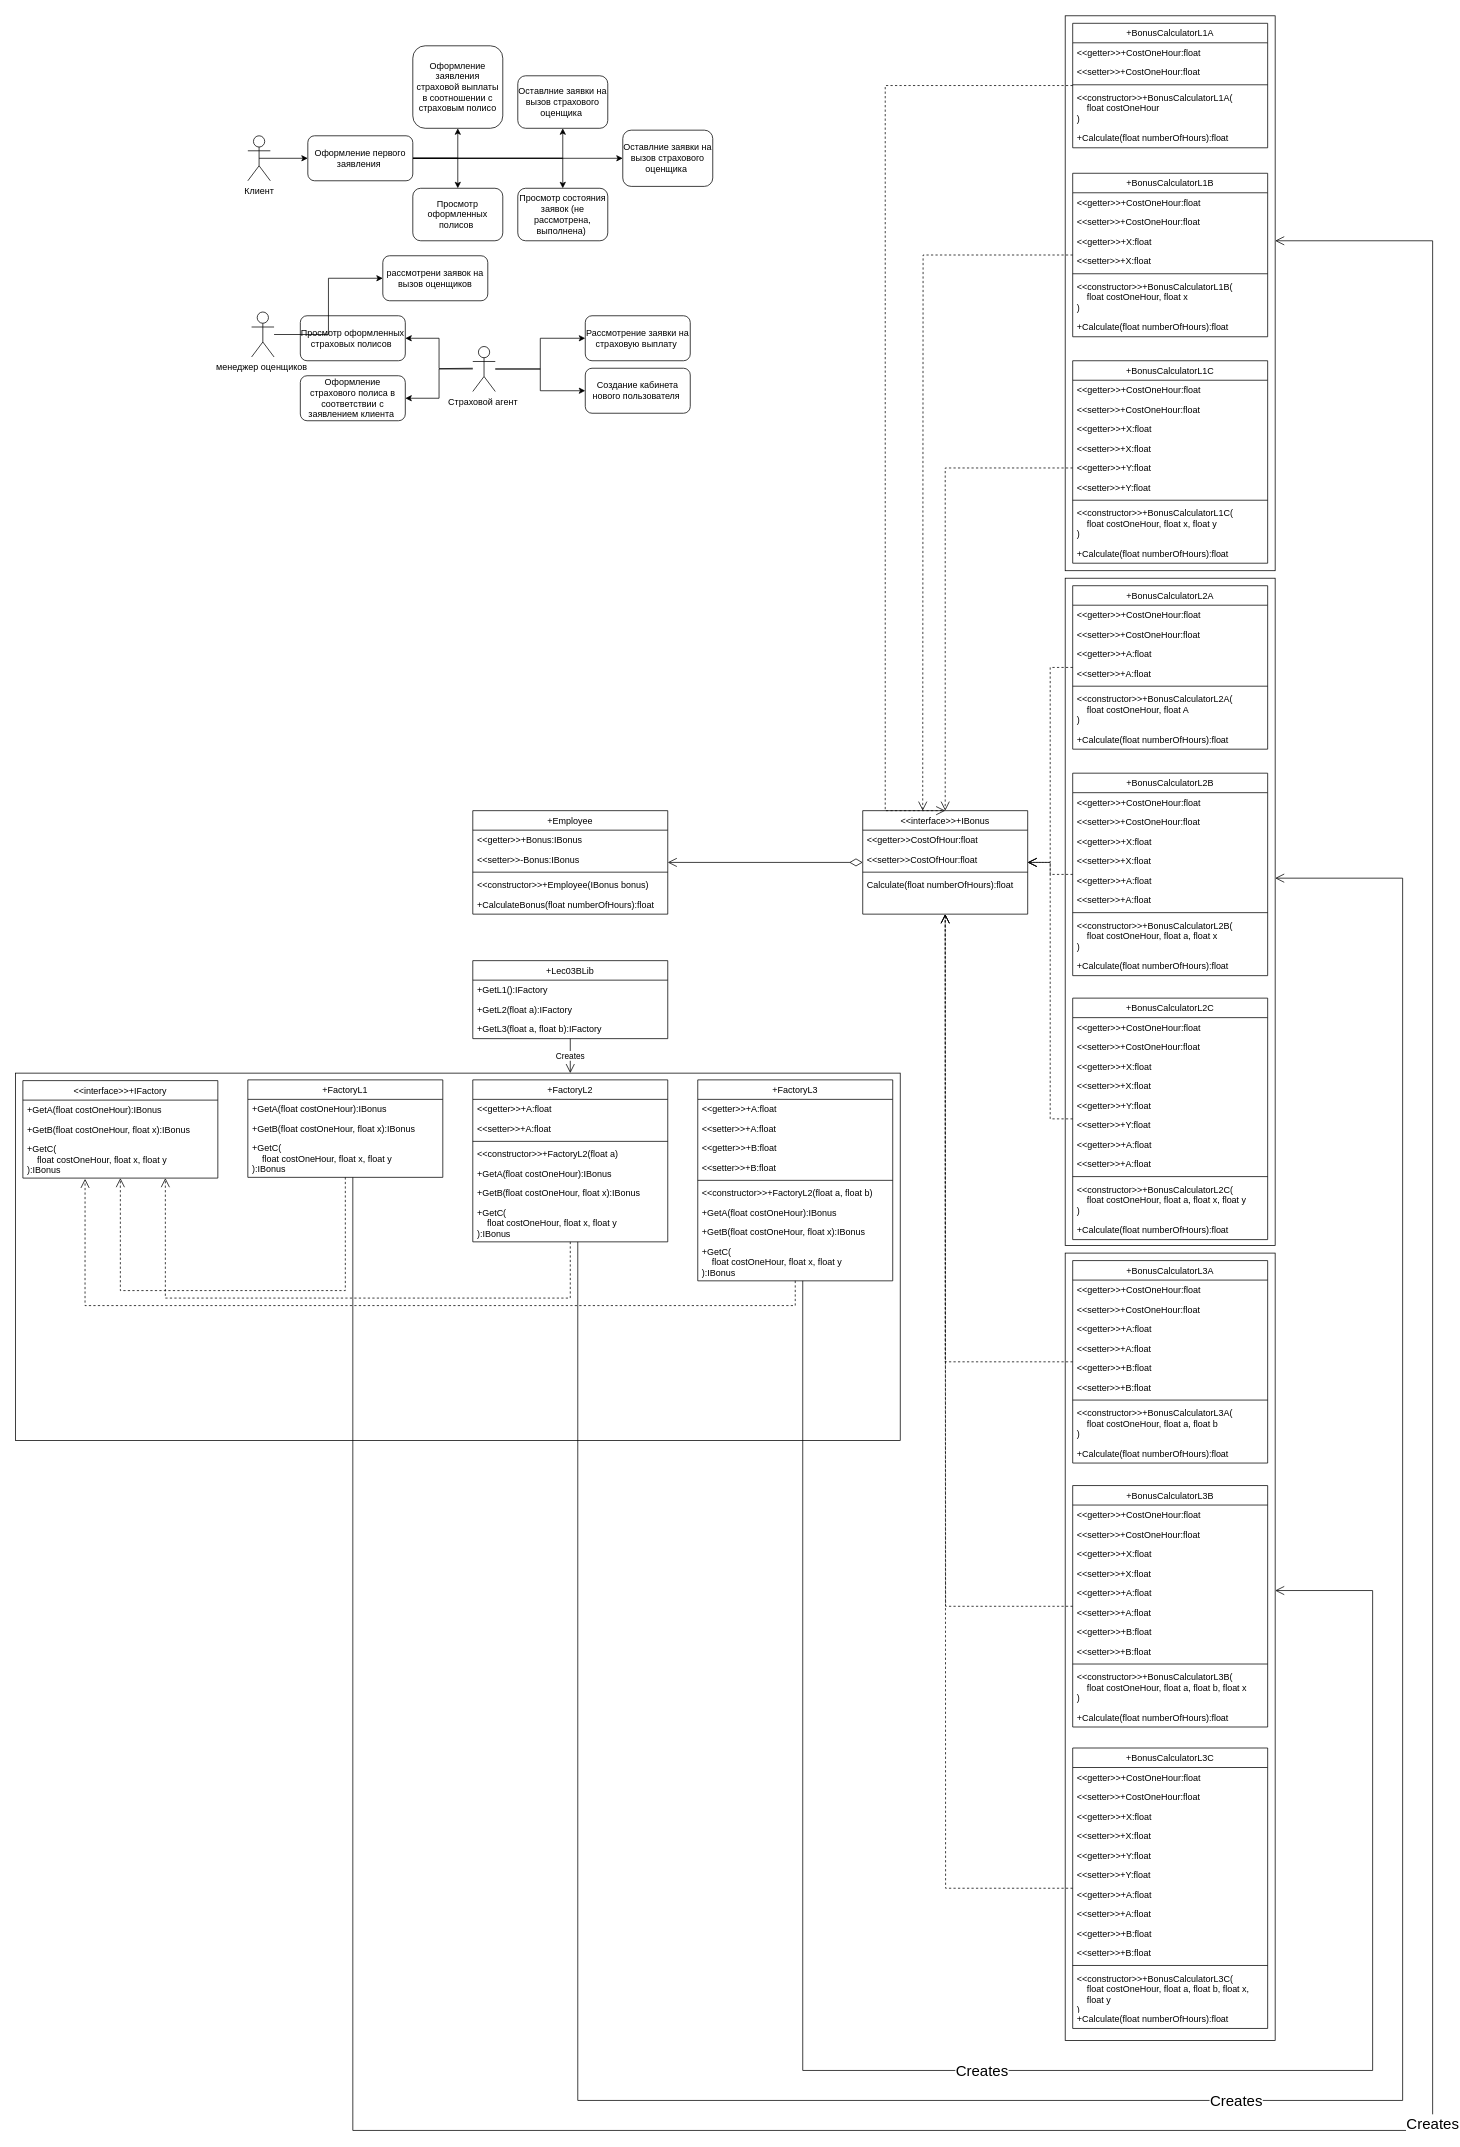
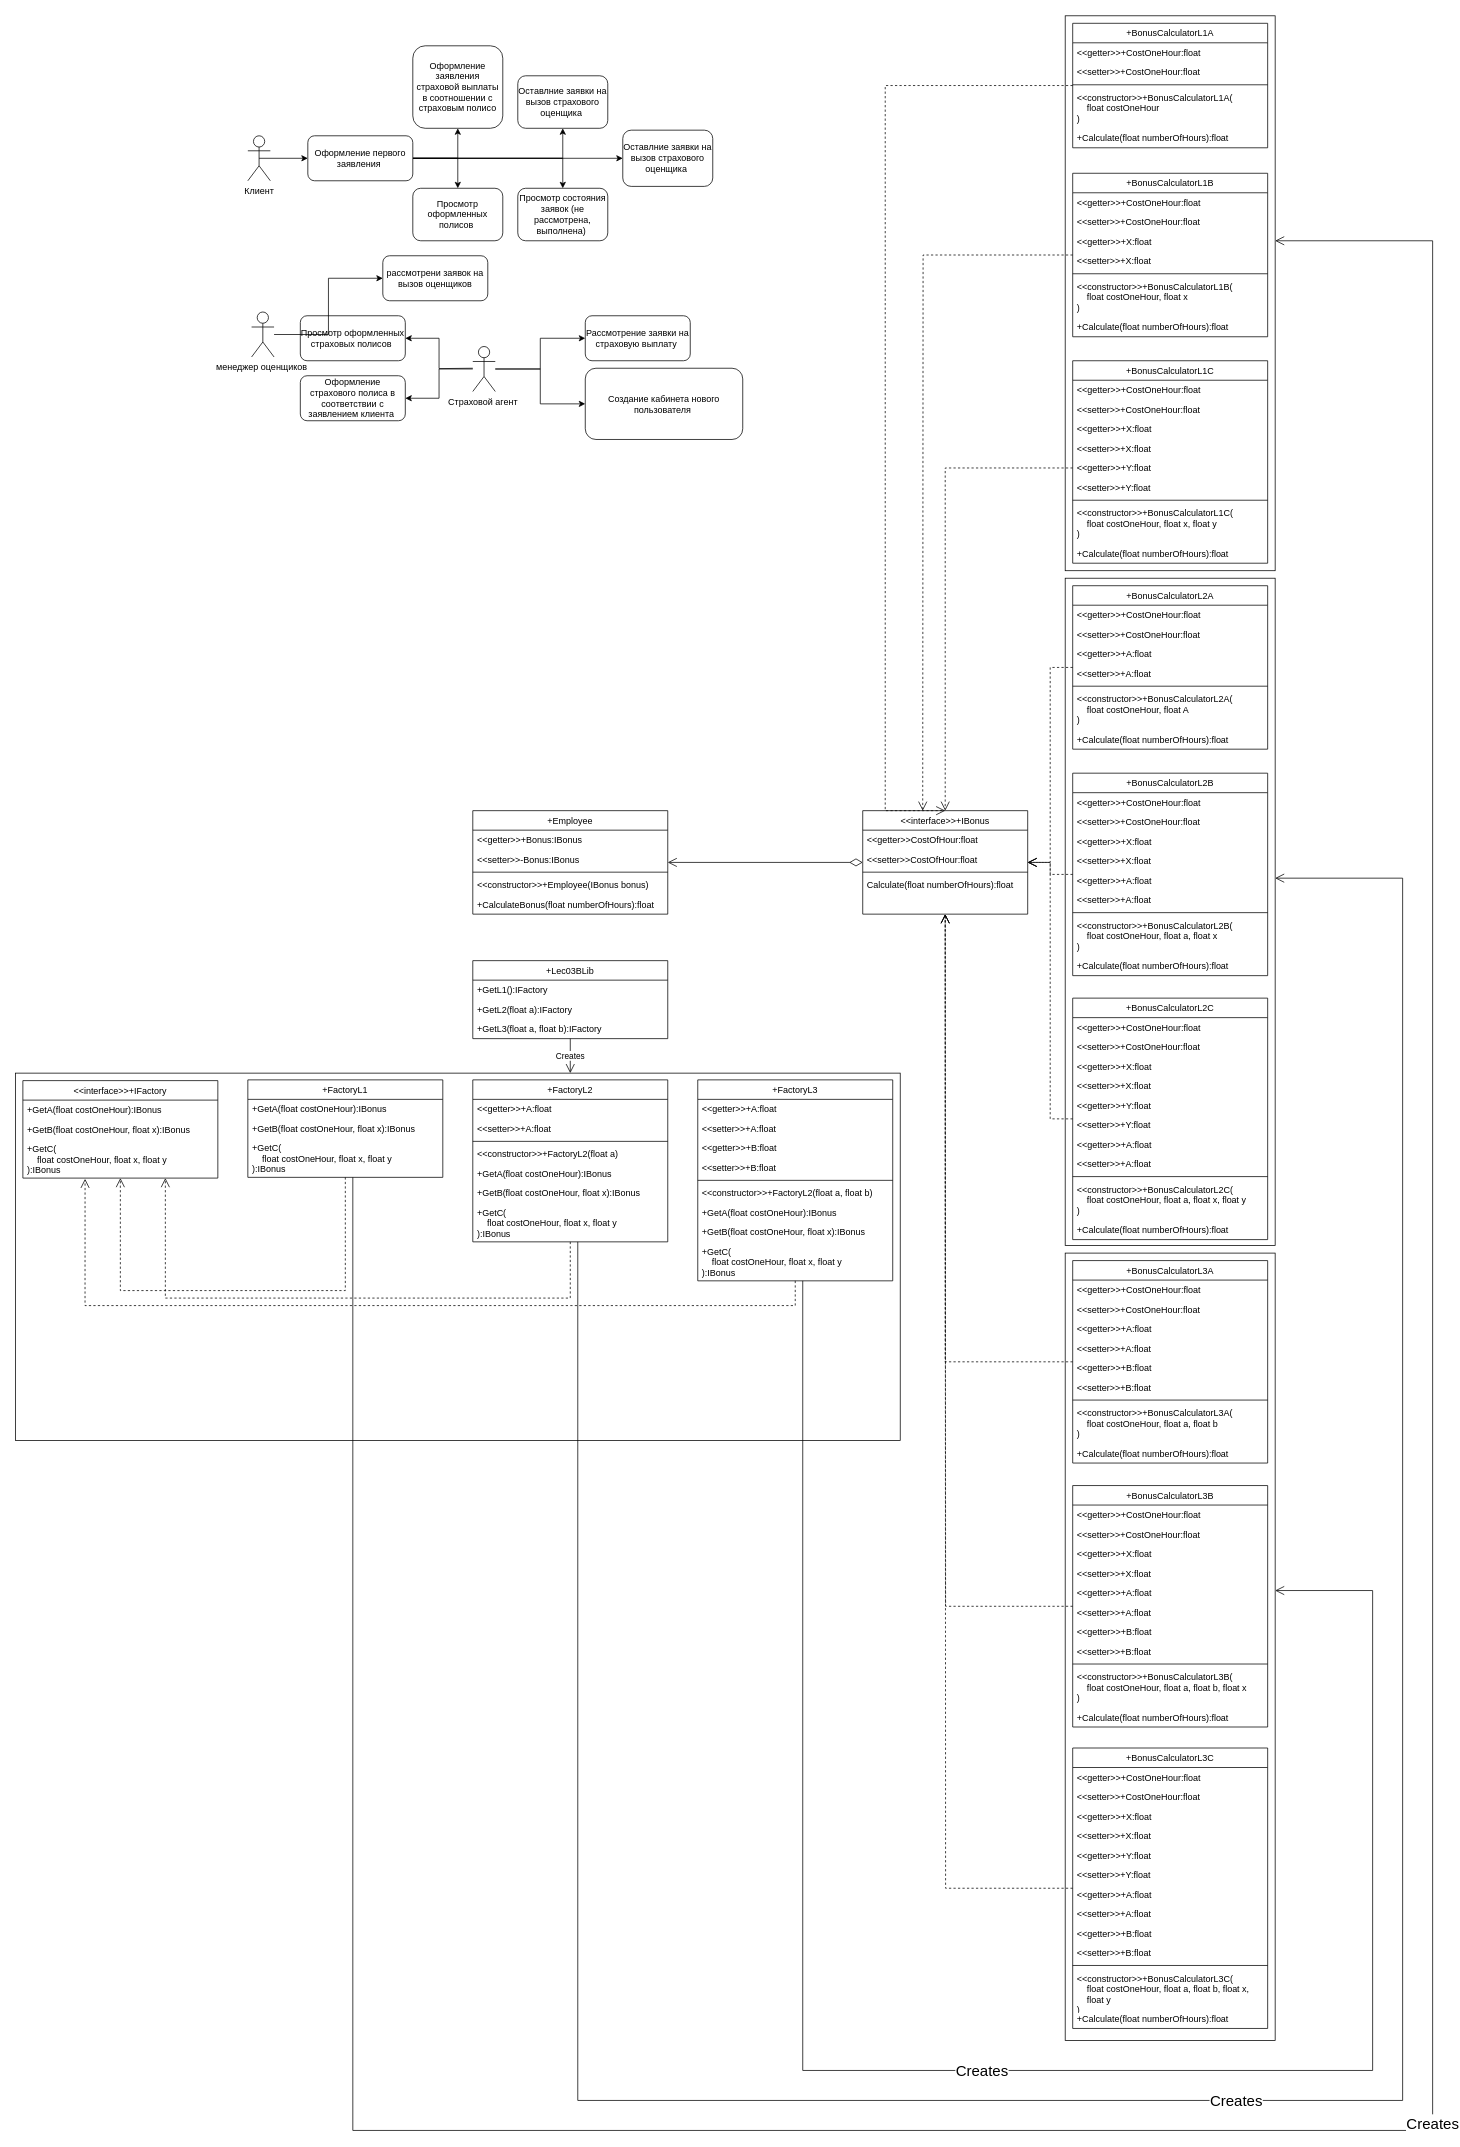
node "Создание кабинета нового пользователя": size 105x45 -> 158x71
